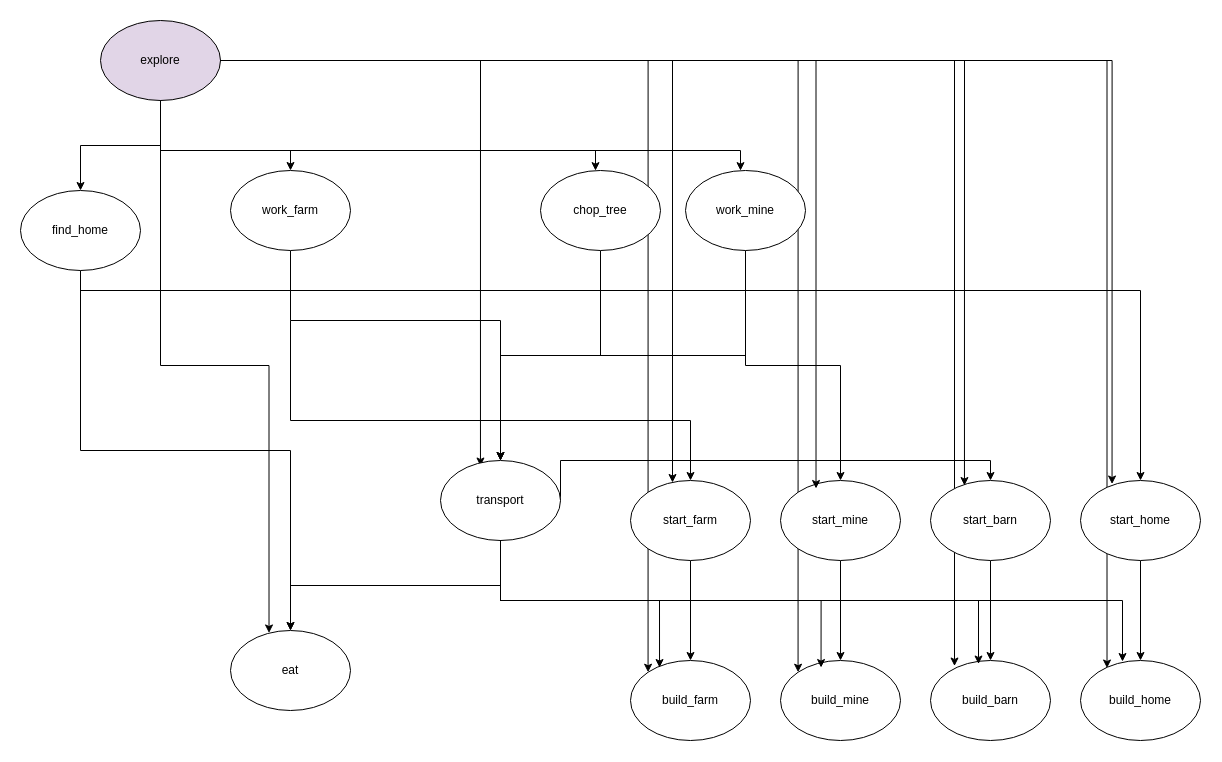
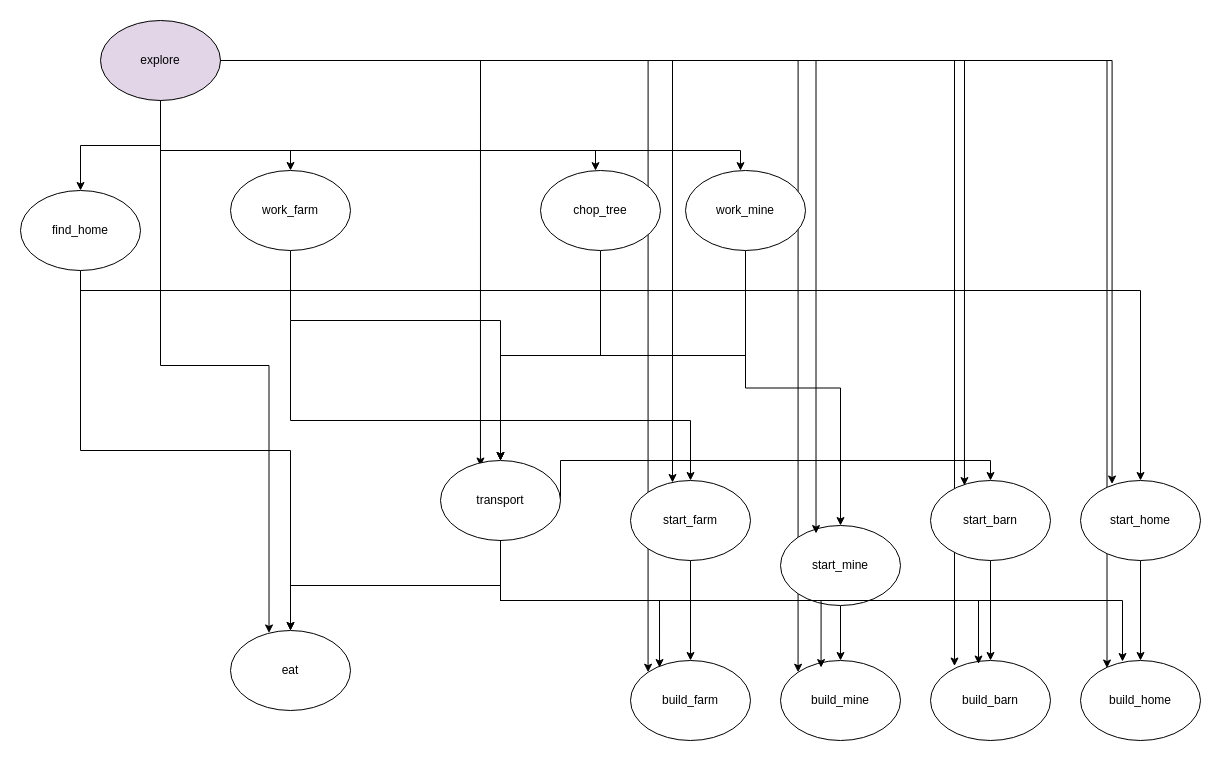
node "start_mine": moved (841, 521) -> (841, 566)
